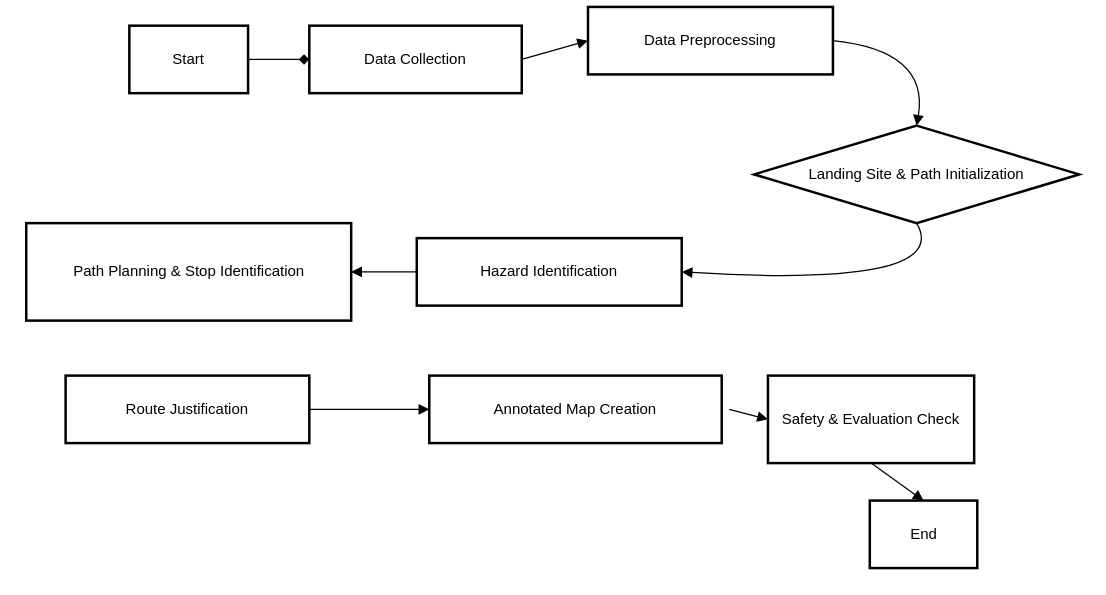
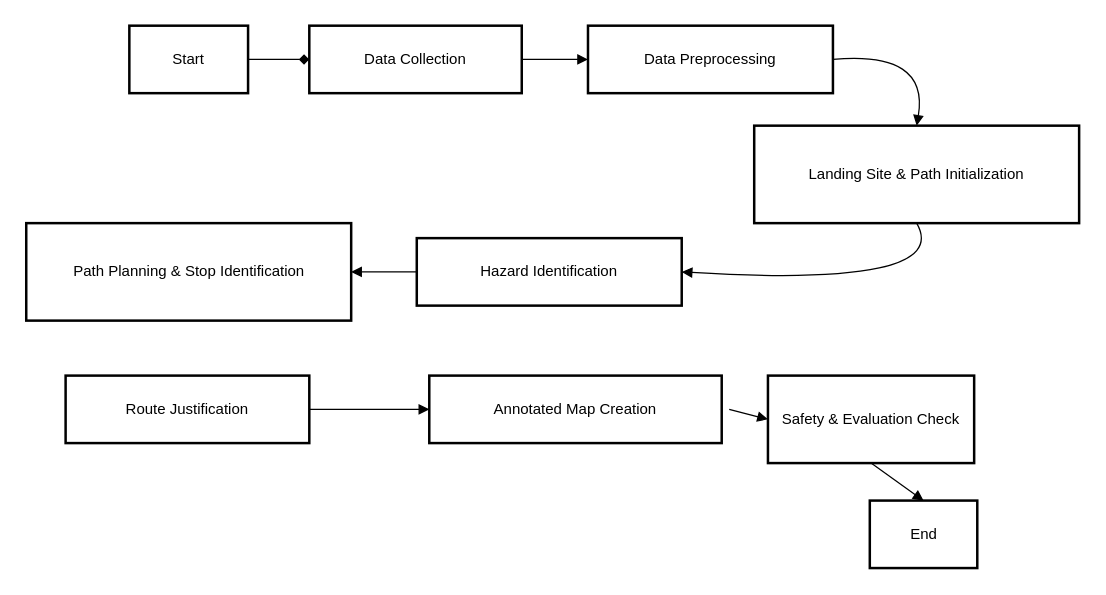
node "Data Preprocessing": moved (711, 41) -> (711, 59)
node "Landing Site & Path Initialization": shape diamond -> rectangle
